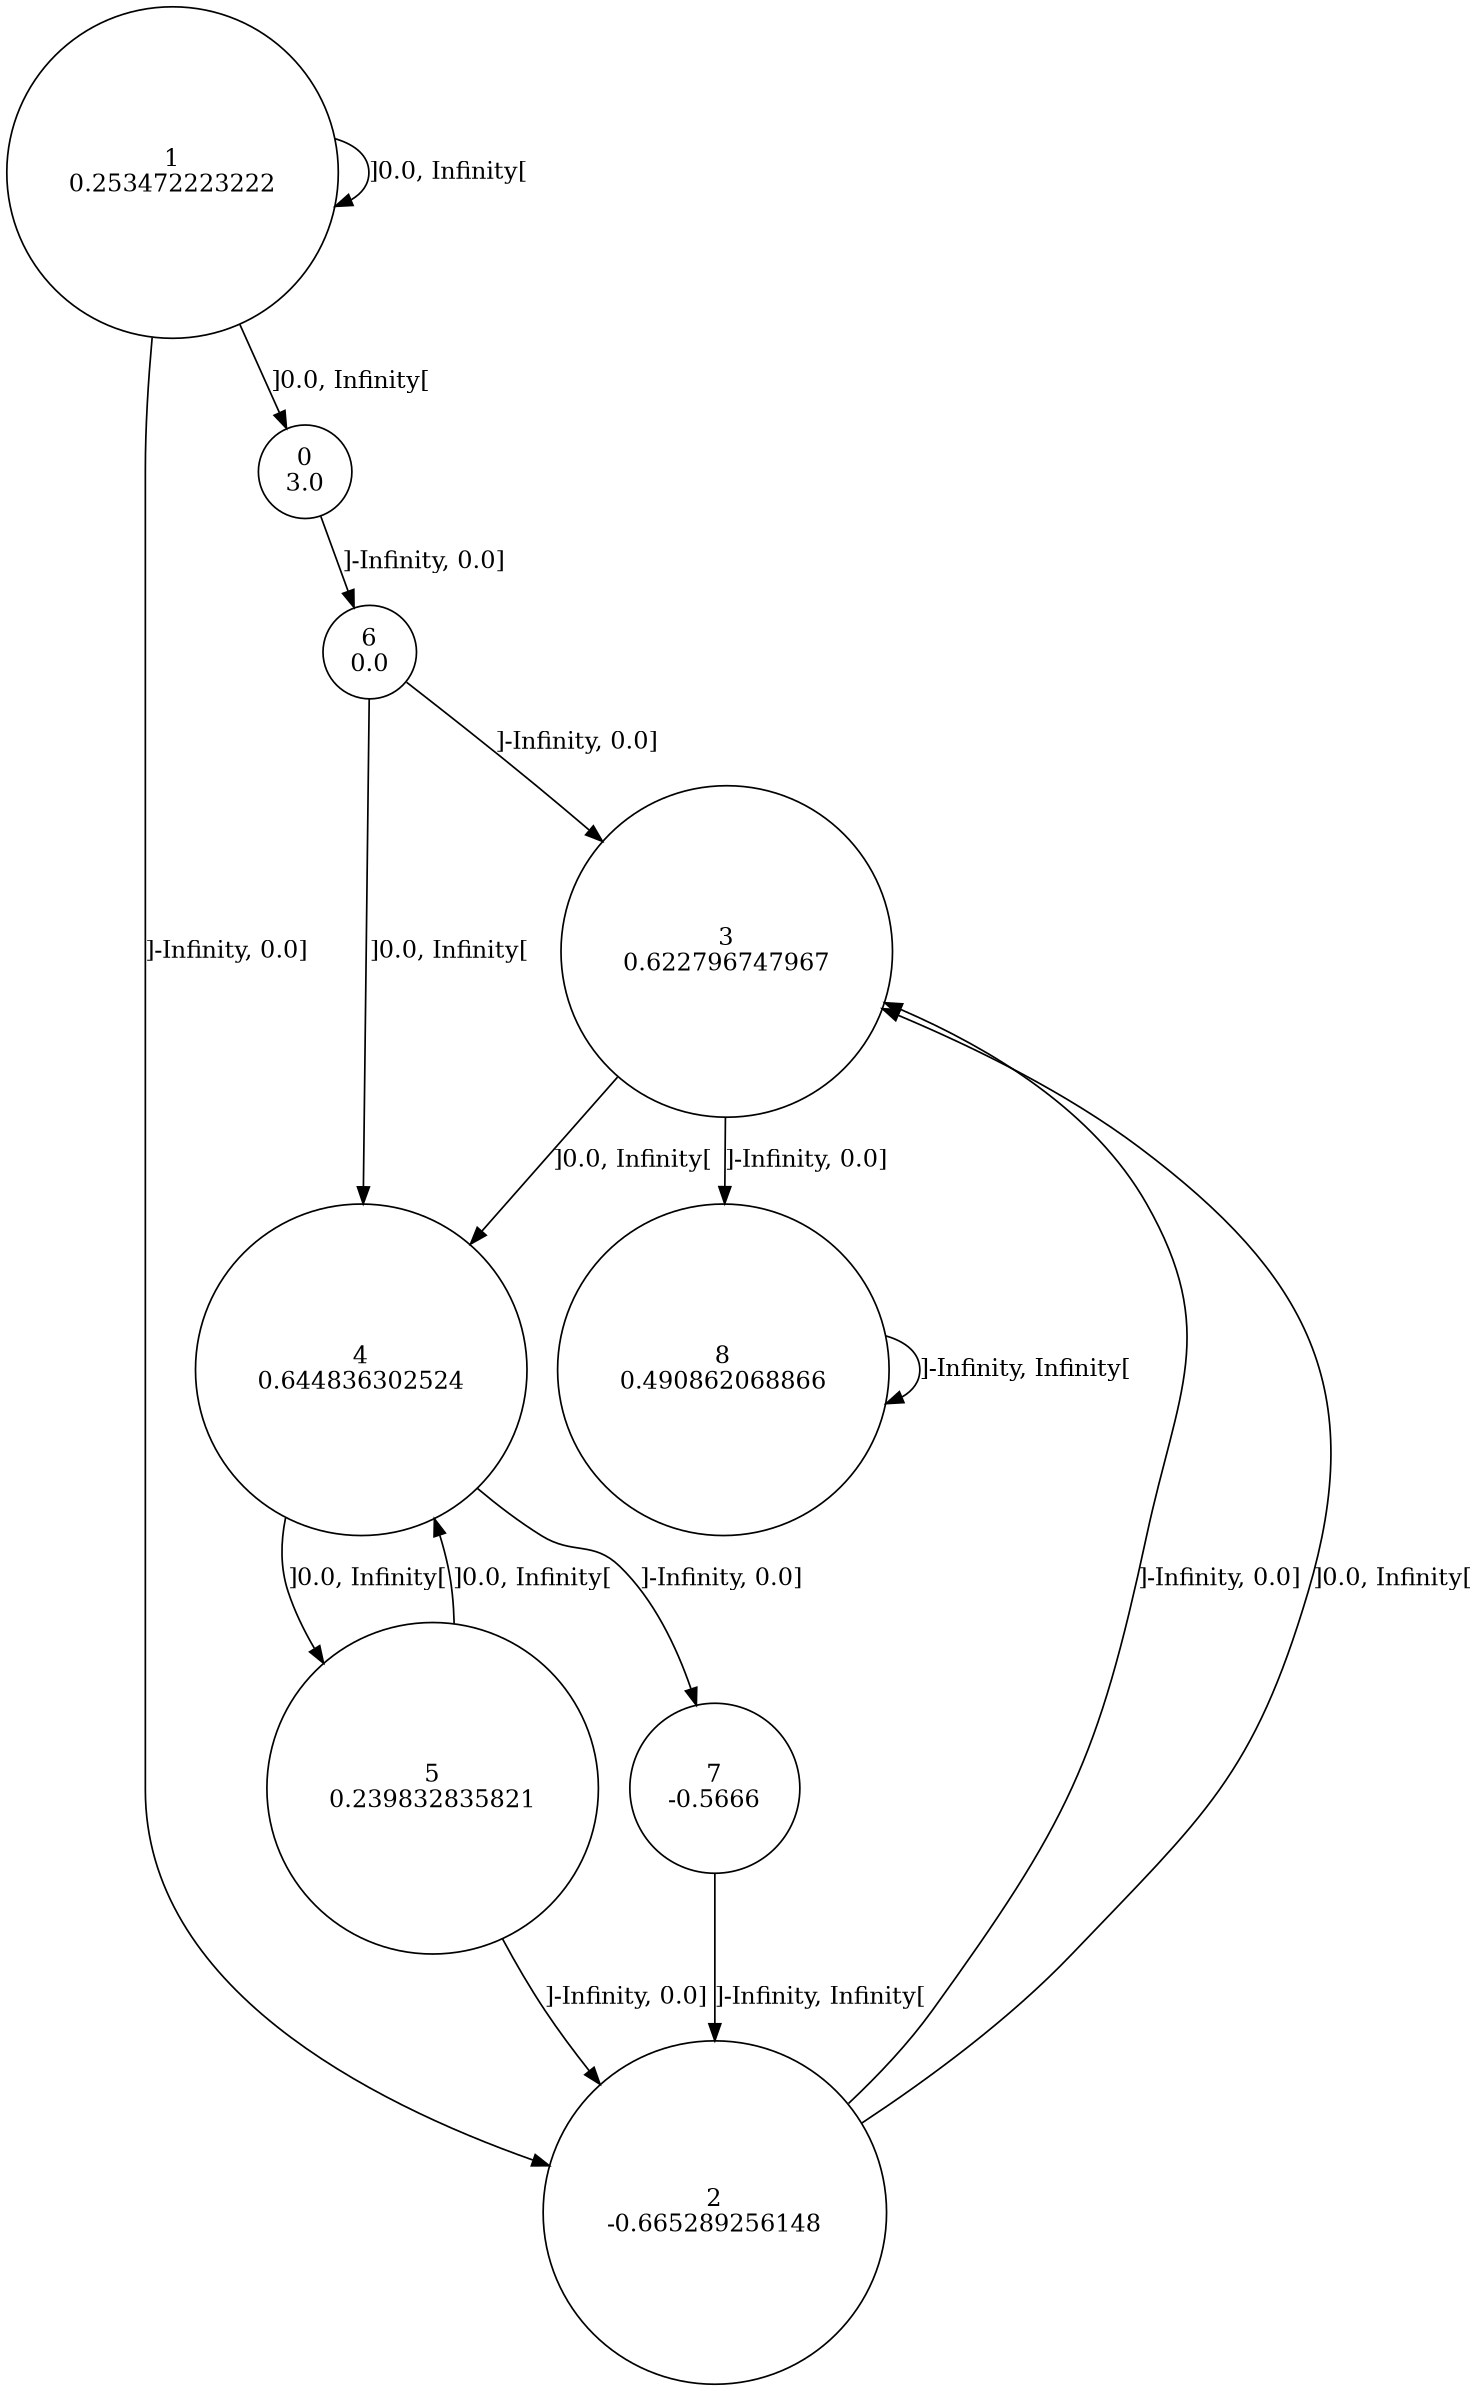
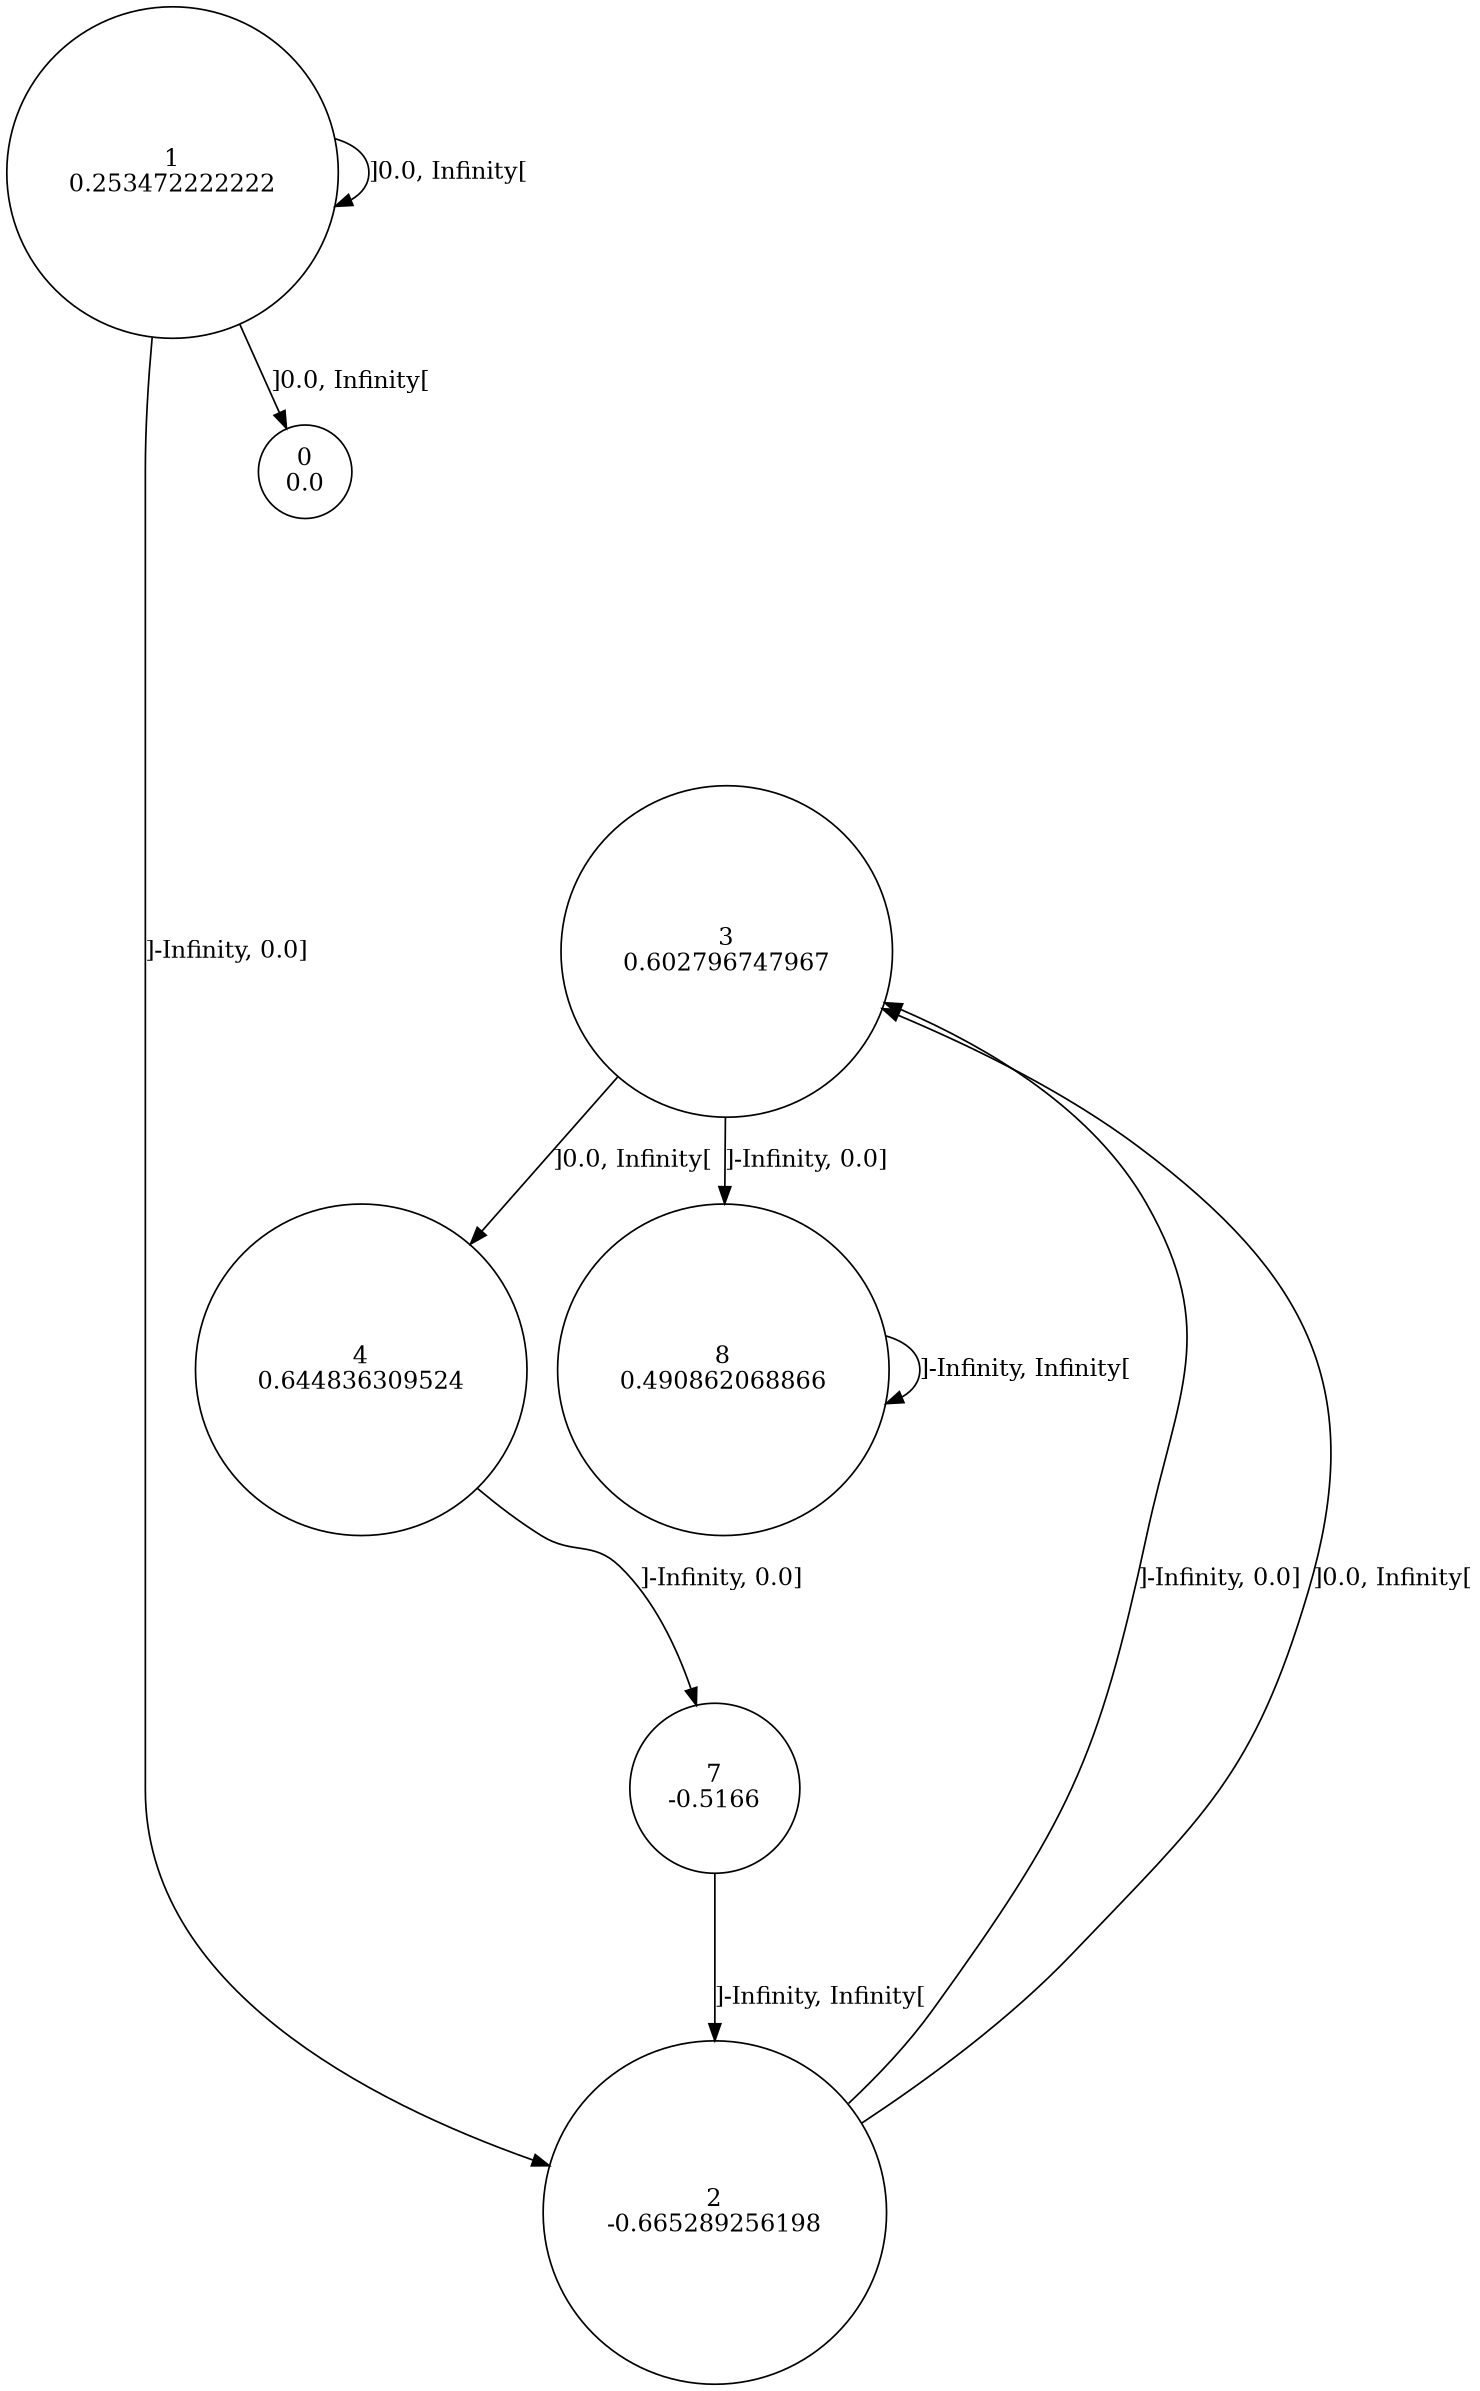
node "1 0.253472223222": label "1 0.253472223222" -> "1 0.253472222222"
node "0 3.0": label "0 3.0" -> "0 0.0"
node "6 0.0": removed
node "3 0.622796747967": label "3 0.622796747967" -> "3 0.602796747967"
node "4 0.644836302524": label "4 0.644836302524" -> "4 0.644836309524"
node "5 0.239832835821": removed
node "7 -0.5666": label "7 -0.5666" -> "7 -0.5166"
node "2 -0.665289256148": label "2 -0.665289256148" -> "2 -0.665289256198"
